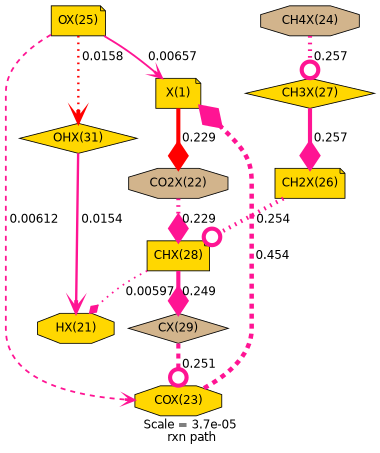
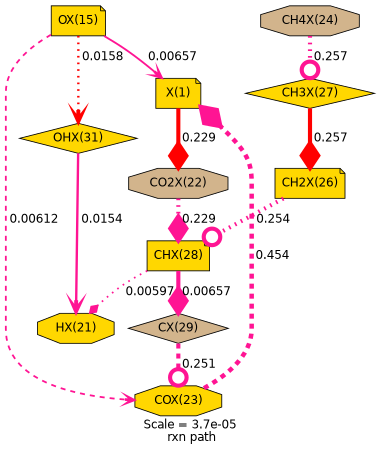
node "OX(25)": label "OX(25)" -> "OX(15)"
edge "CH3X(27)" -> "CH2X(26)": color deeppink -> red
edge "CHX(28)" -> "CX(29)": label " 0.249" -> " 0.00657"
